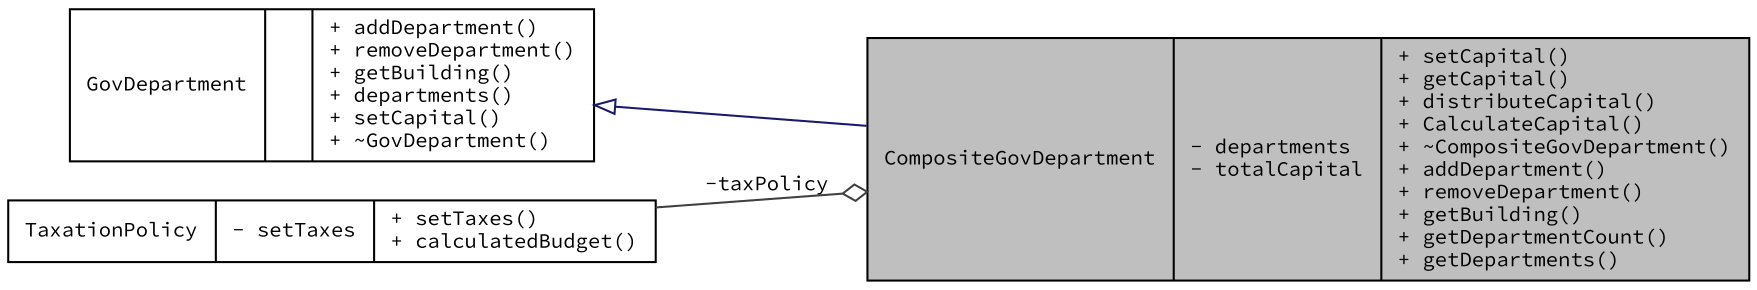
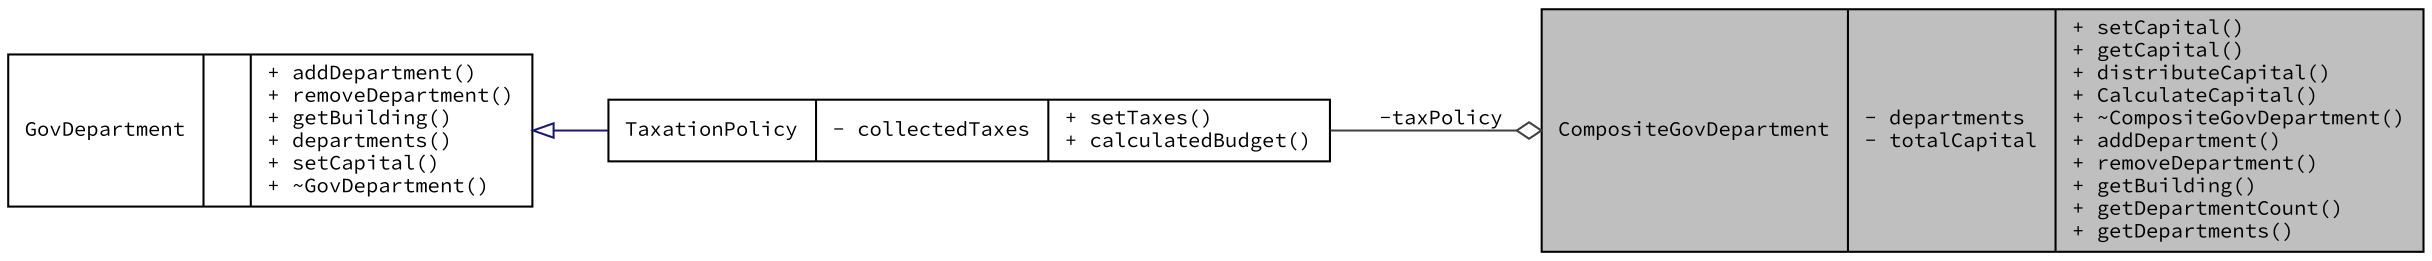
edge "CompositeGovDepartment" -> "GovDepartment": now "TaxationPolicy" -> "GovDepartment"
node "TaxationPolicy": text "- setTaxes" -> "- collectedTaxes"
